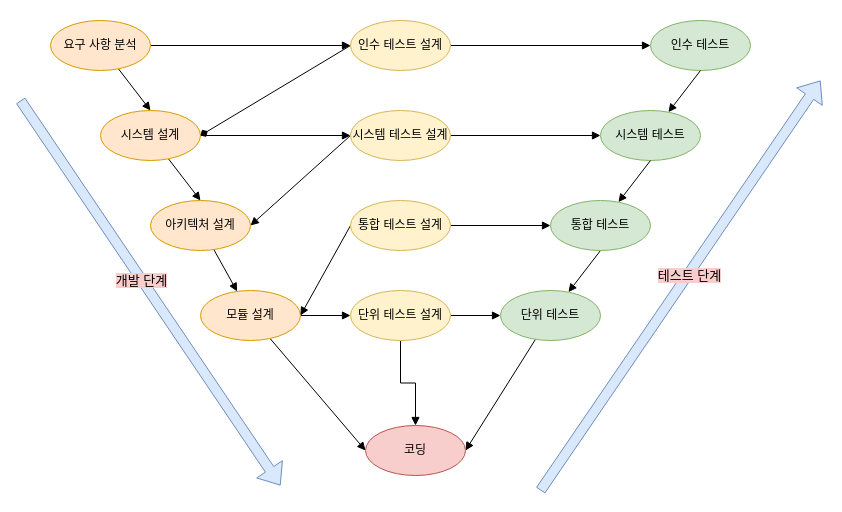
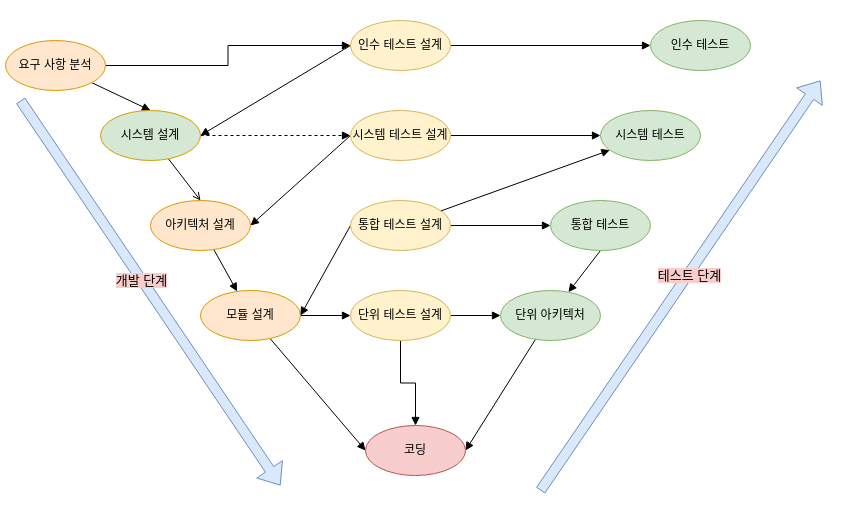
node "요구 사항 분석": moved (101, 46) -> (56, 66)
edge "인수 테스트" -> "시스템 테스트": now "통합 테스트 설계" -> "시스템 테스트"
edge "인수 테스트 설계" -> "시스템 설계": arrowhead diamond -> block
node "시스템 설계": fillcolor #ffe6cc -> #d5e8d4
edge "시스템 설계" -> "시스템 테스트 설계": style solid -> dashed
edge "시스템 테스트" -> "통합 테스트": removed
edge "시스템 설계" -> "아키텍처 설계": arrowhead block -> open
node "단위 테스트": label "단위 테스트" -> "단위 아키텍처"
